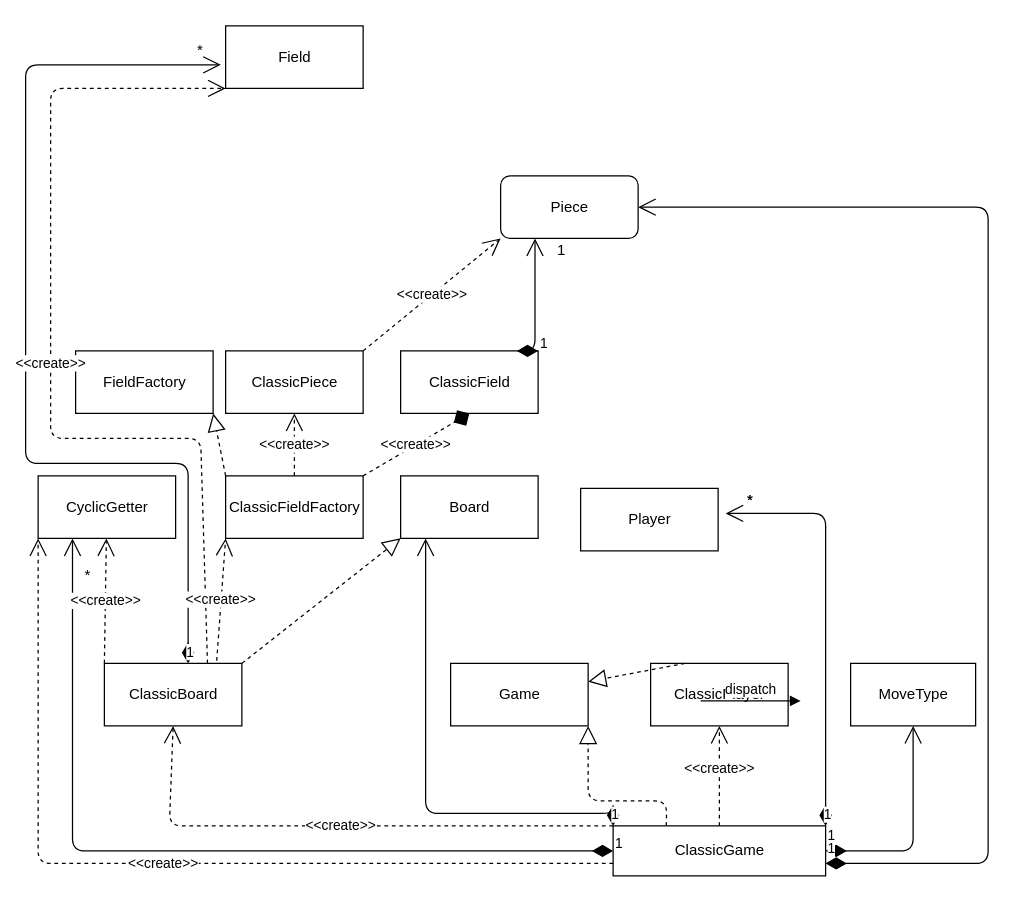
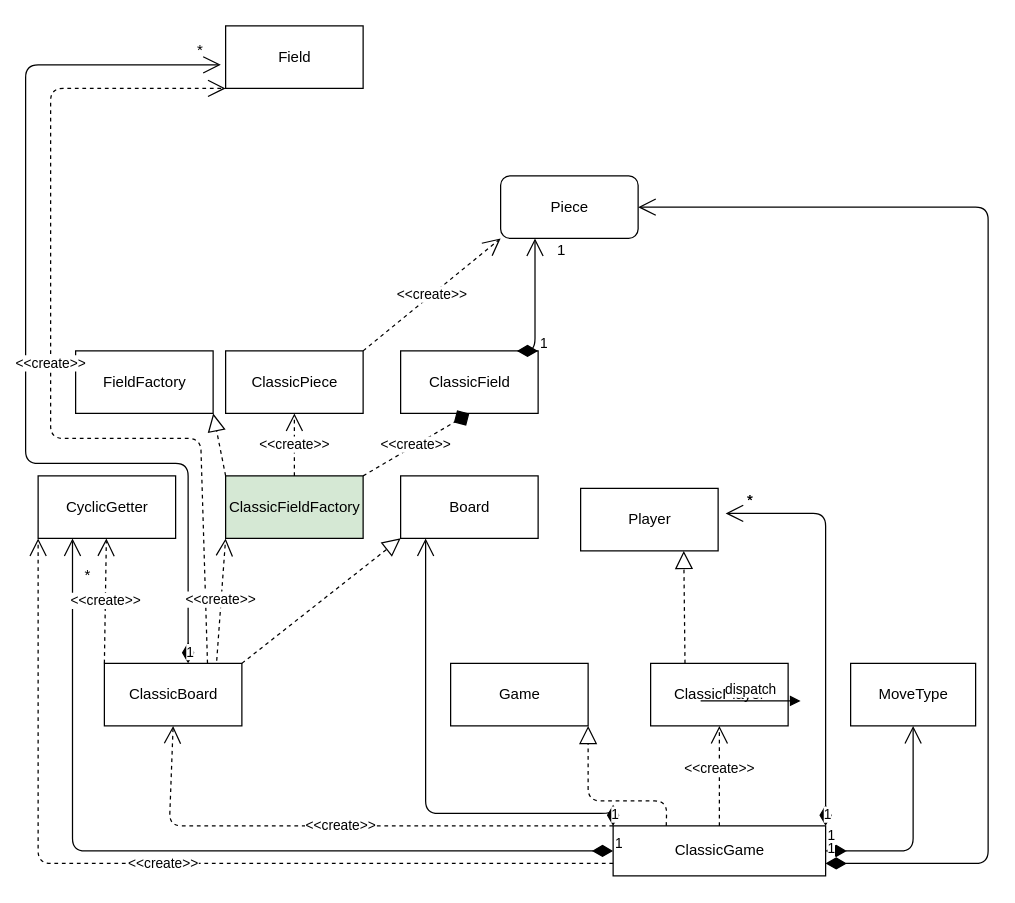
node "ClassicFieldFactory": fillcolor #ffffff -> #d5e8d4
edge "ClassicPlayer" -> "Game": now "ClassicPlayer" -> "Player"
